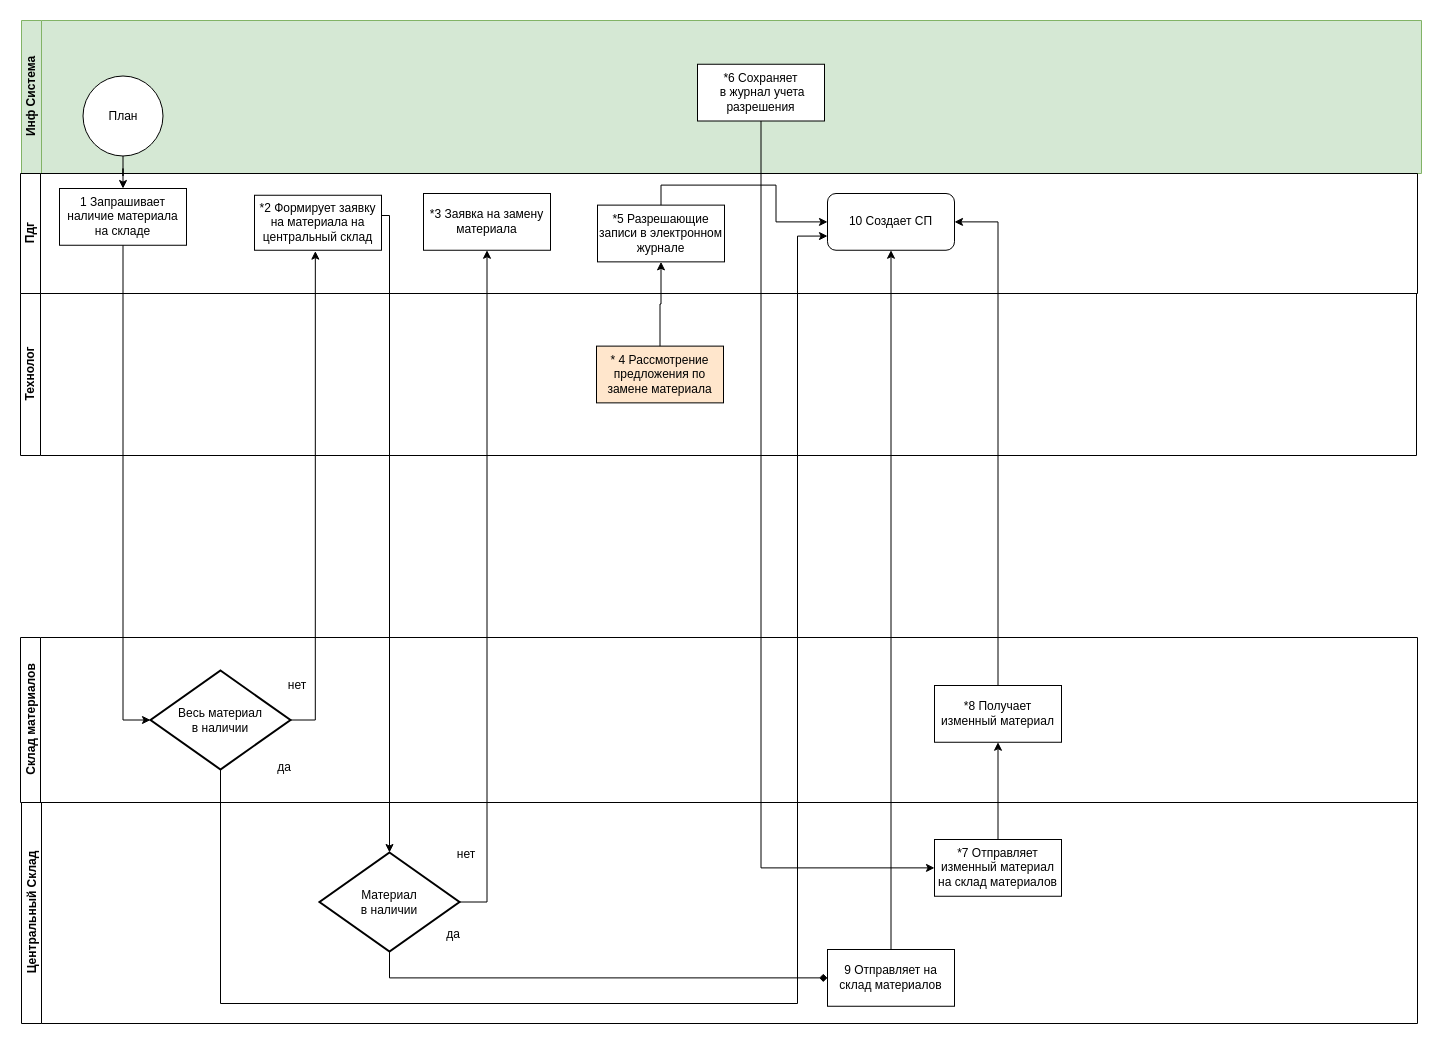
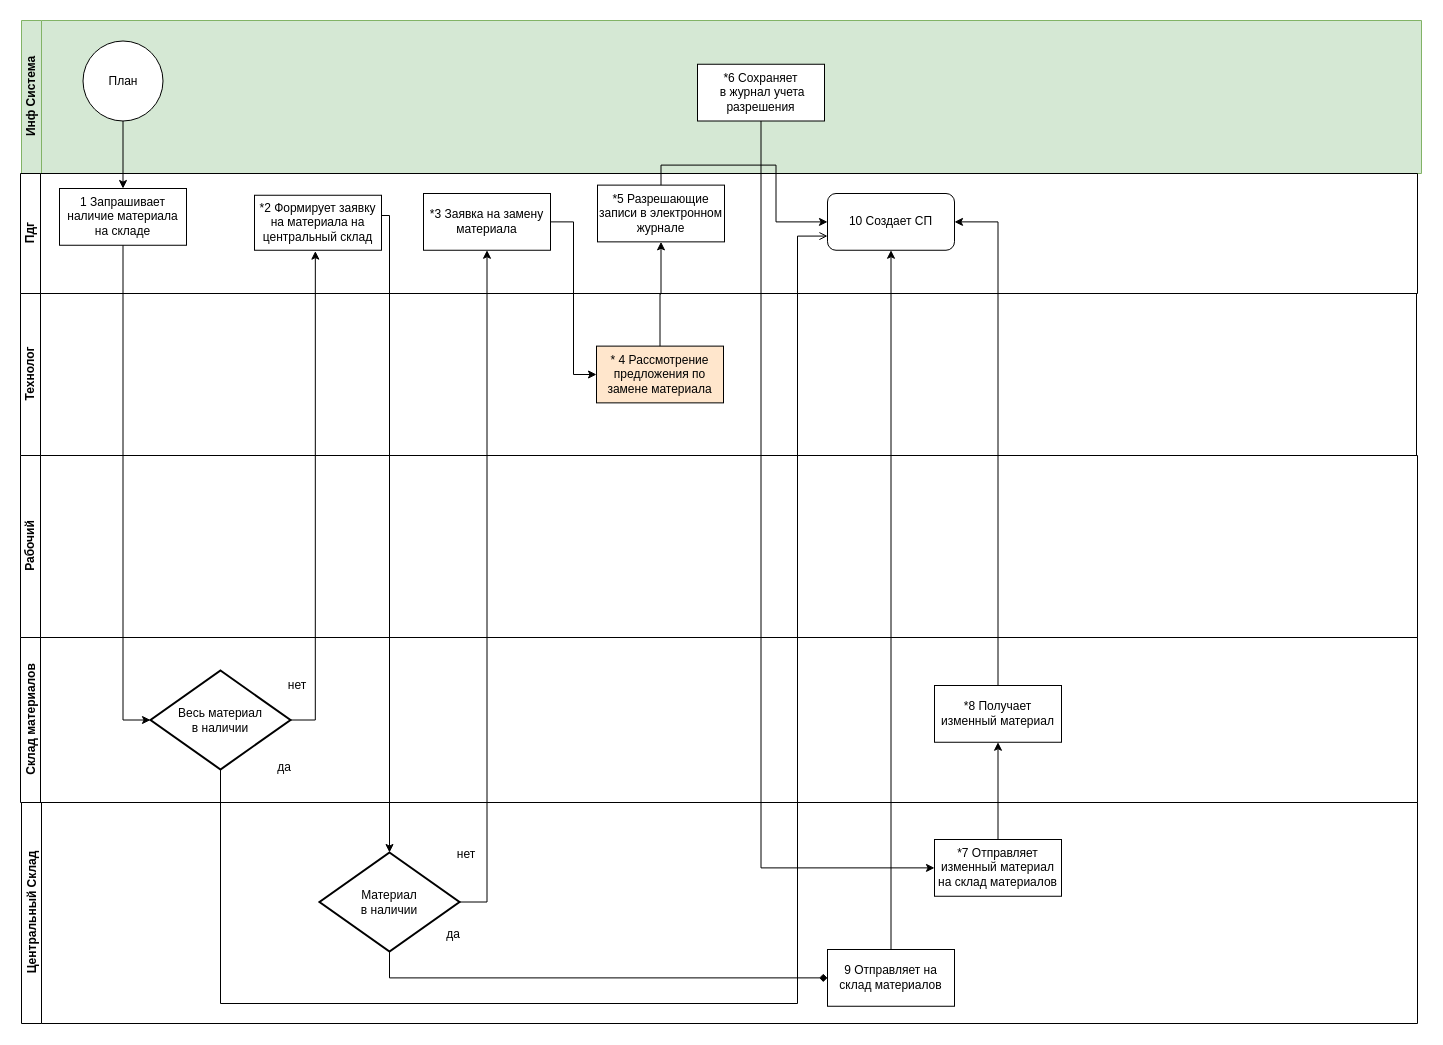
node "План": moved (123, 116) -> (123, 81)
node "*5 Разрешающие записи в электронном журнале": moved (661, 233) -> (661, 213)
edge "Весь материал в наличии" -> "10 Создает СП": arrowhead classic -> open
edge "*3 Заявка на замену материала" -> "* 4 Рассмотрение предложения по замене материала": added
node "Рабочий": added
